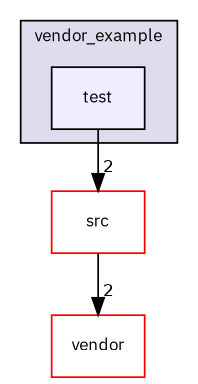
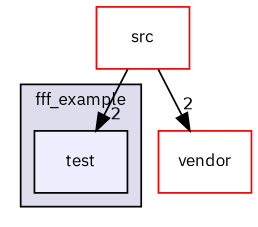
cluster "vendor_example": label "vendor_example" -> "fff_example"
edge "test" -> "src": reversed
